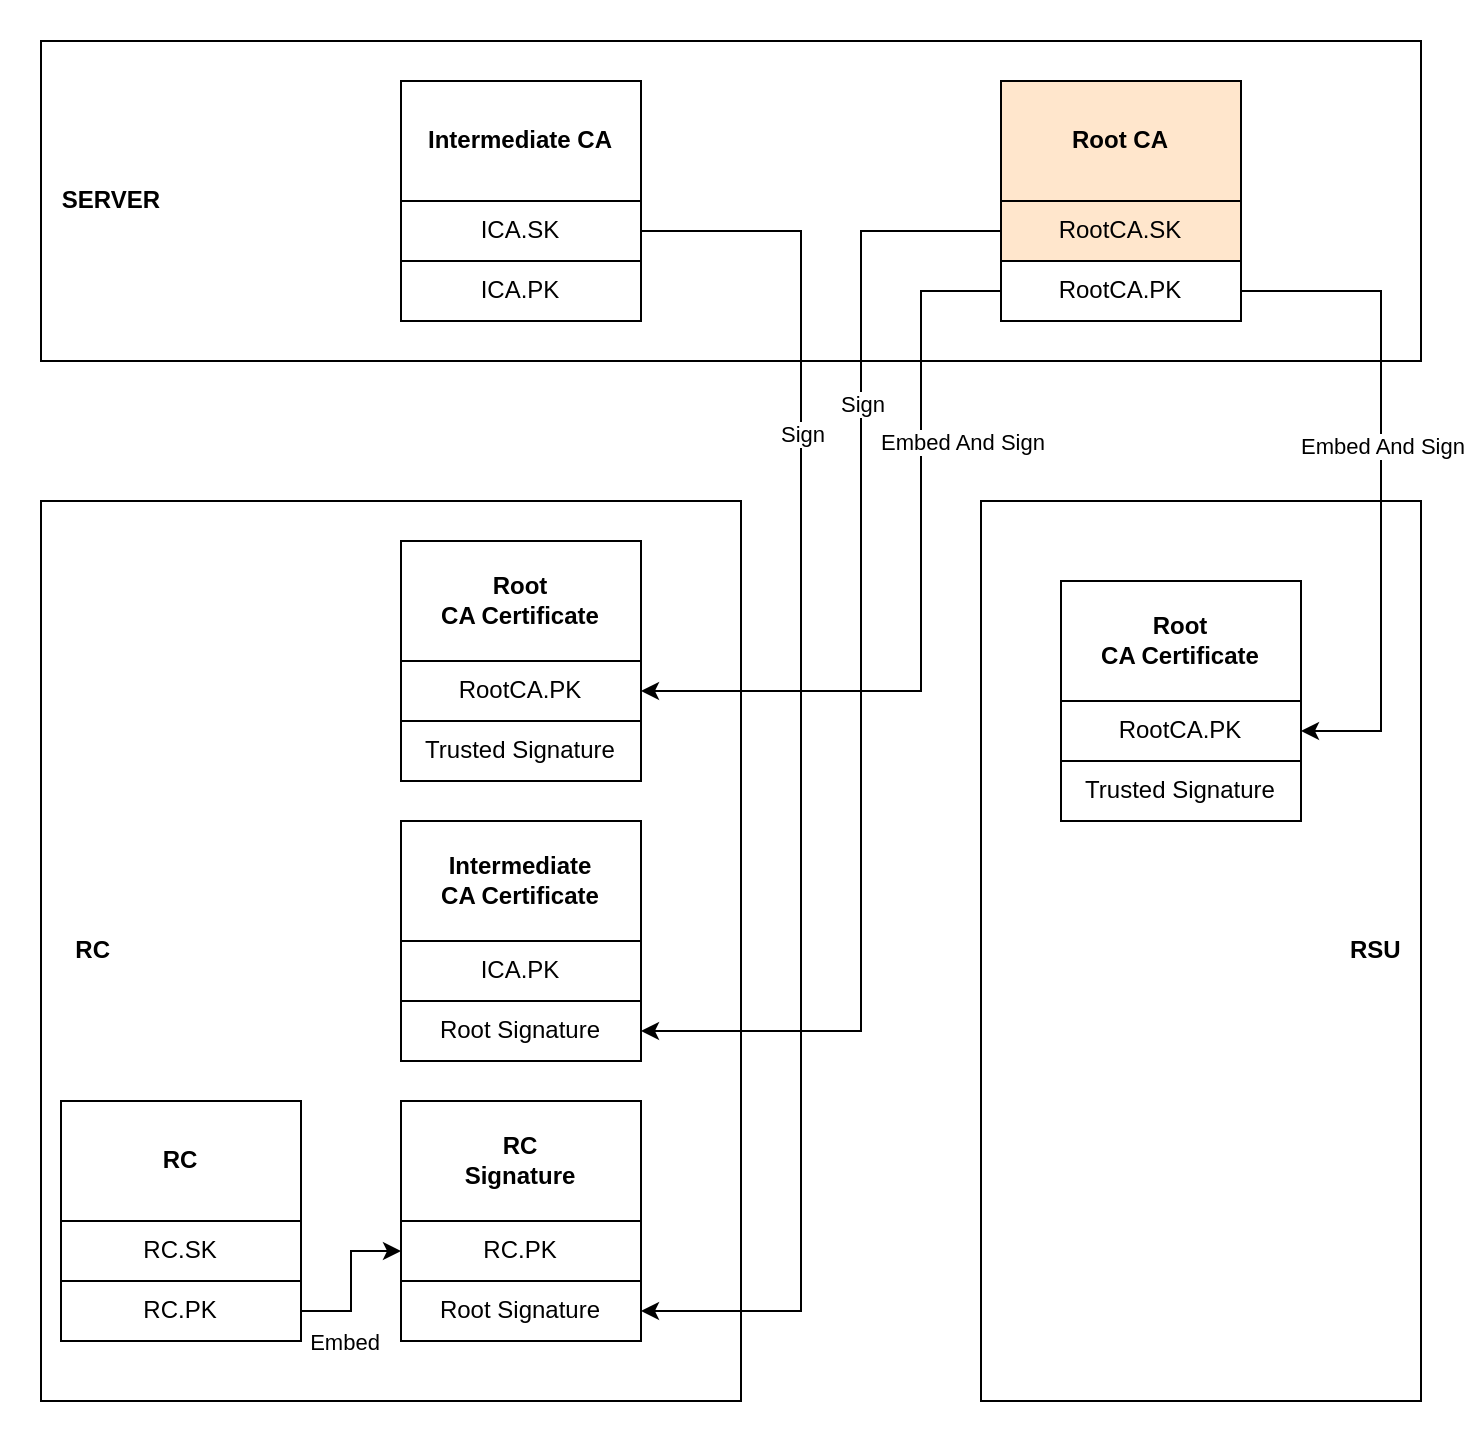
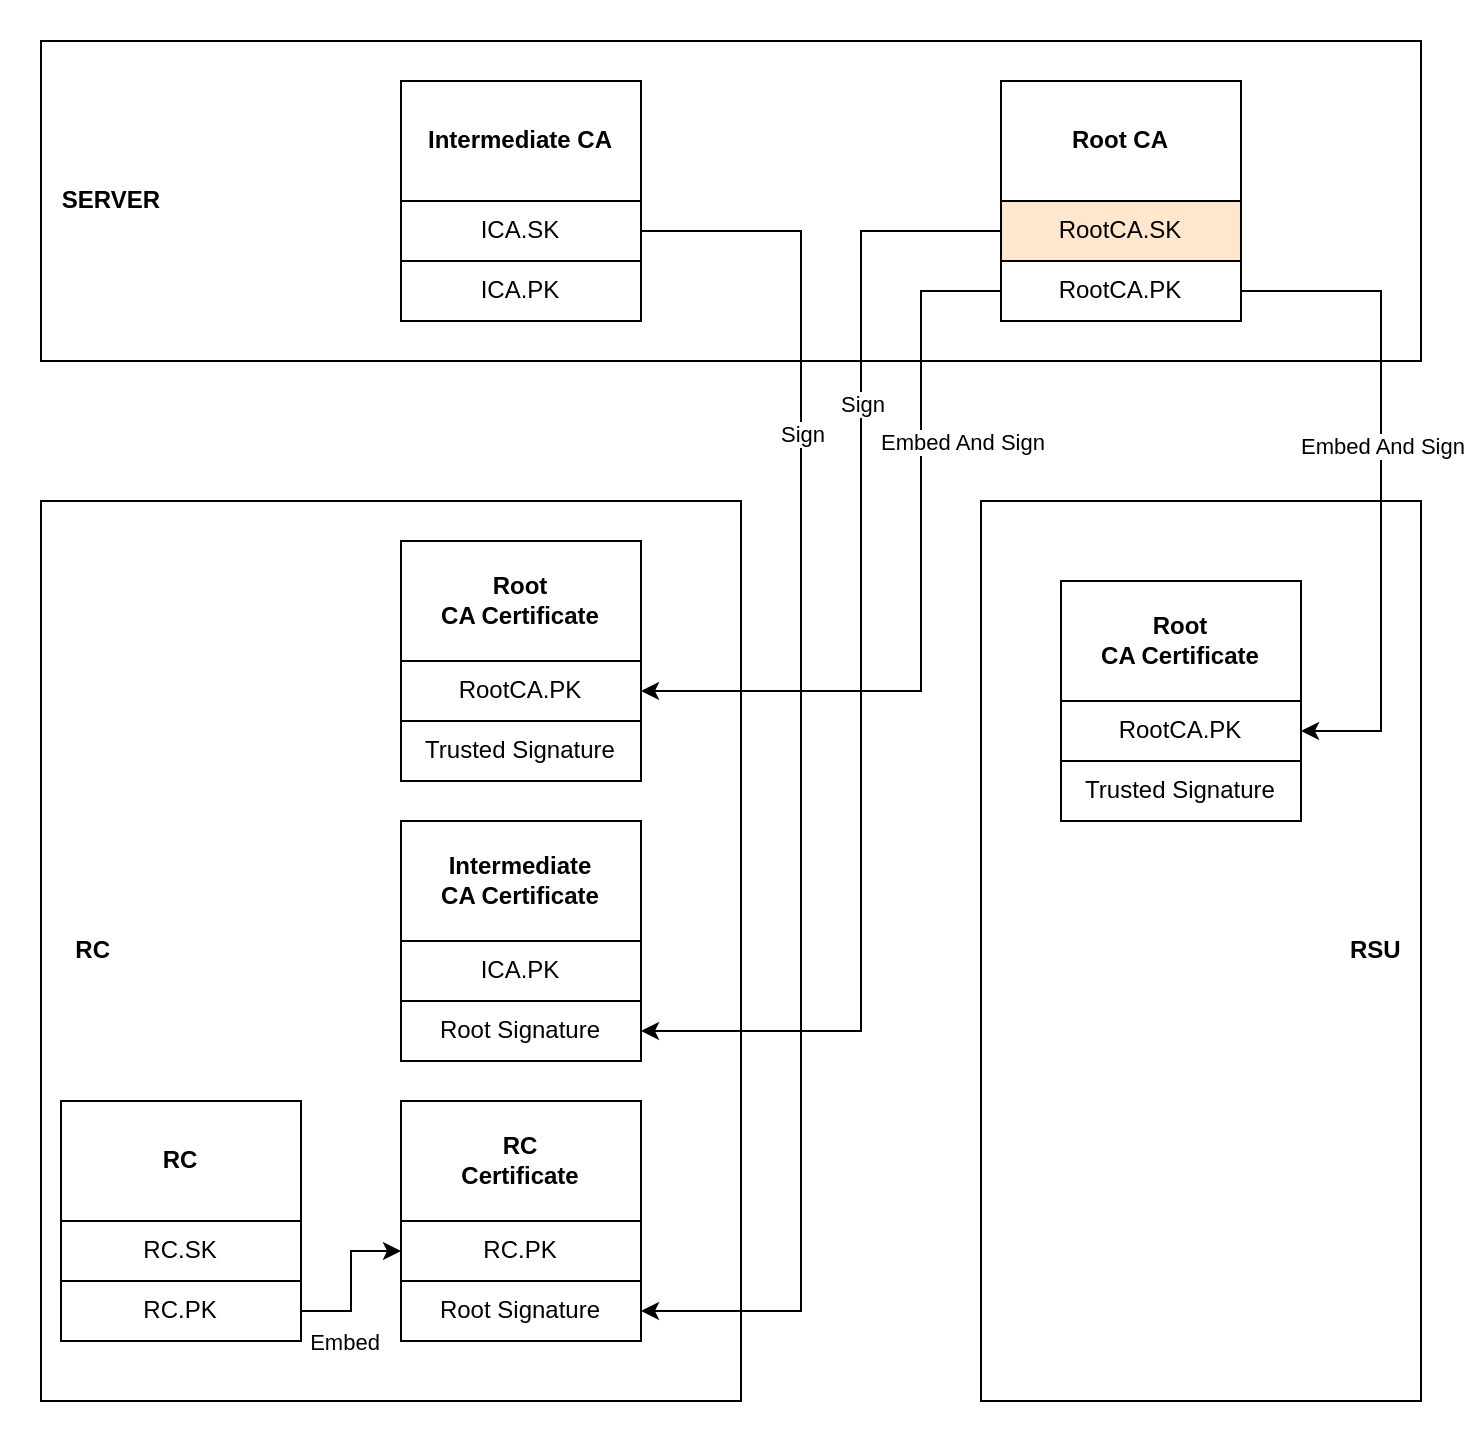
node "Root CA": fillcolor #ffe6cc -> #ffffff
node "RC Signature": label "RC Signature" -> "RC Certificate"
